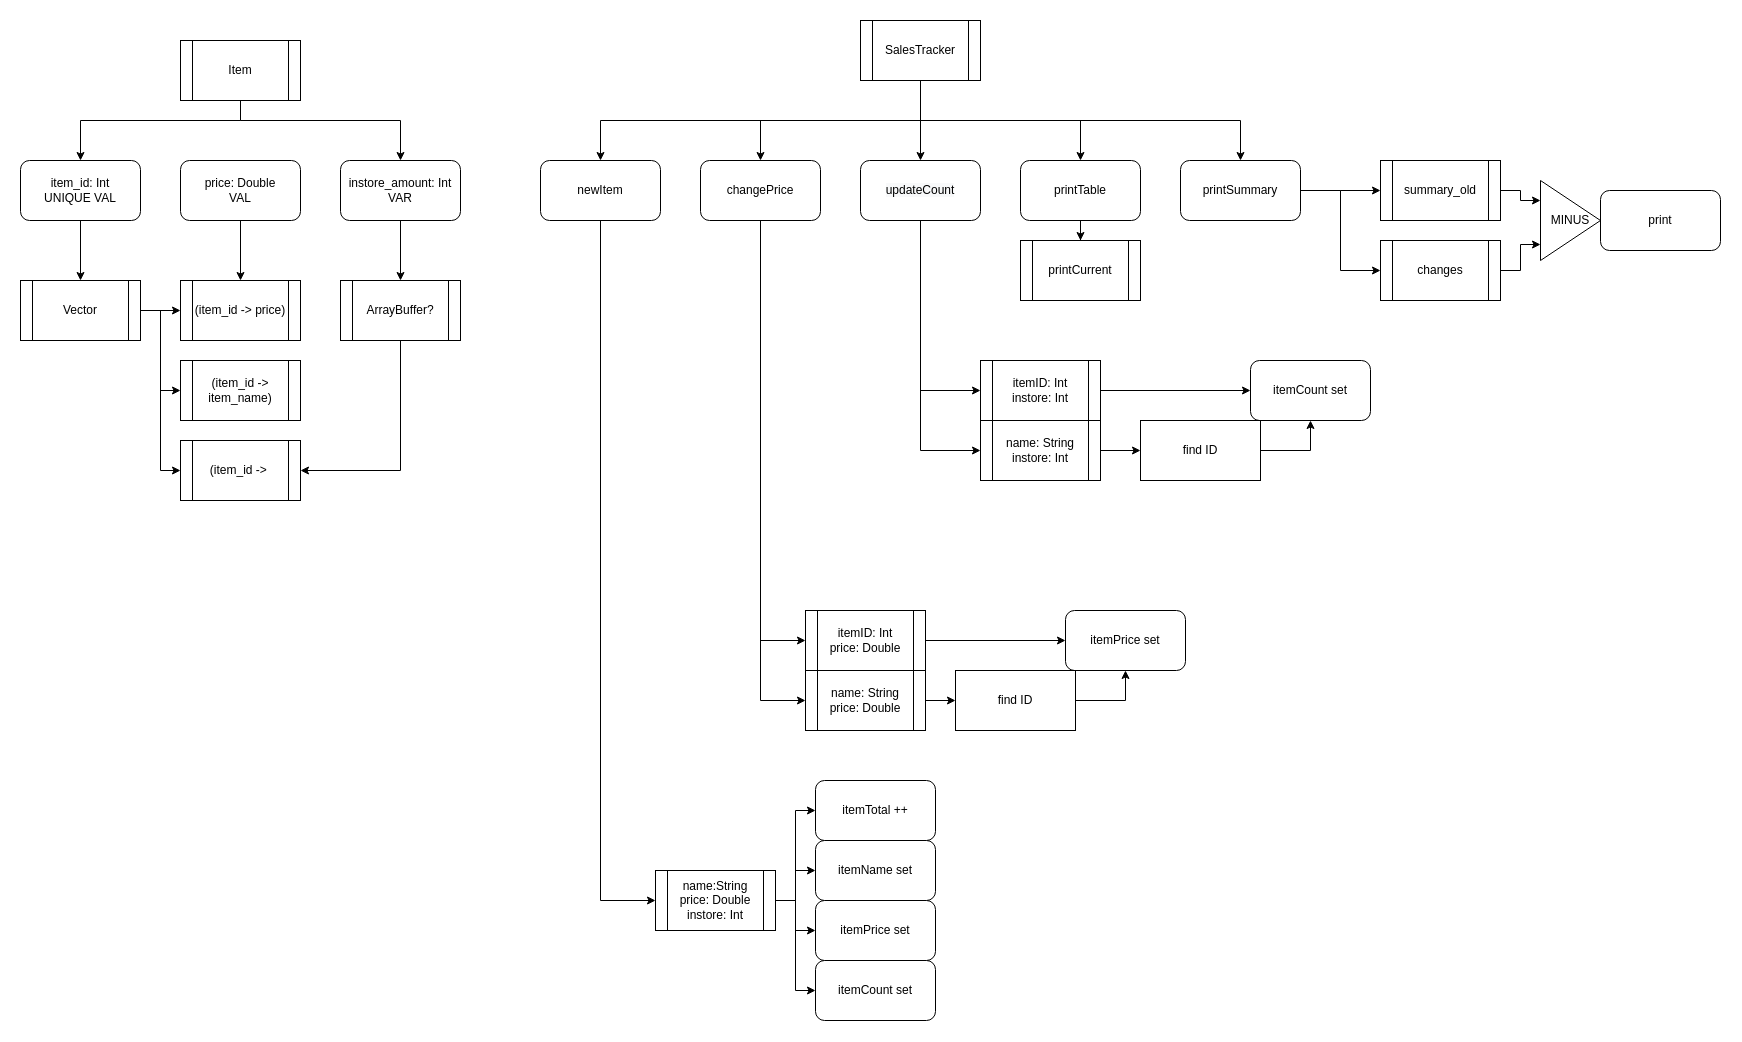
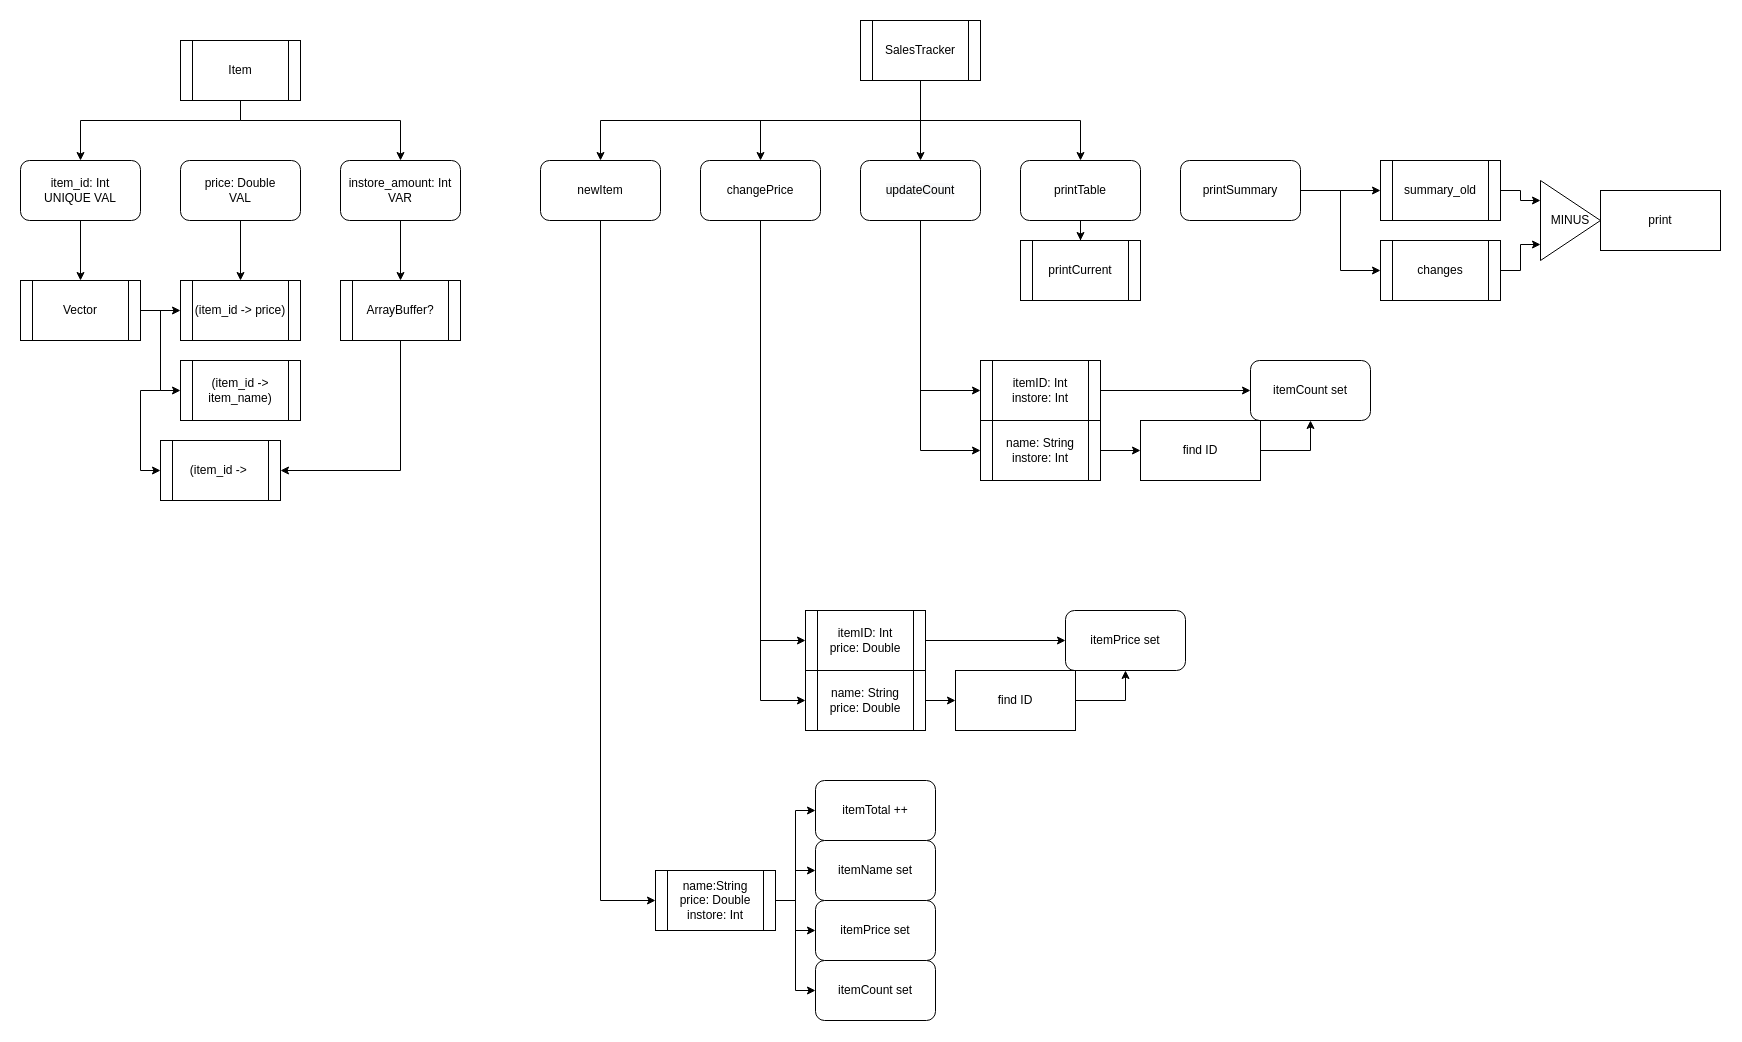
edge "SalesTracker" -> "printSummary": removed
node "print": shape rounded rectangle -> rectangle
node "(item_id ->": moved (241, 471) -> (221, 471)
